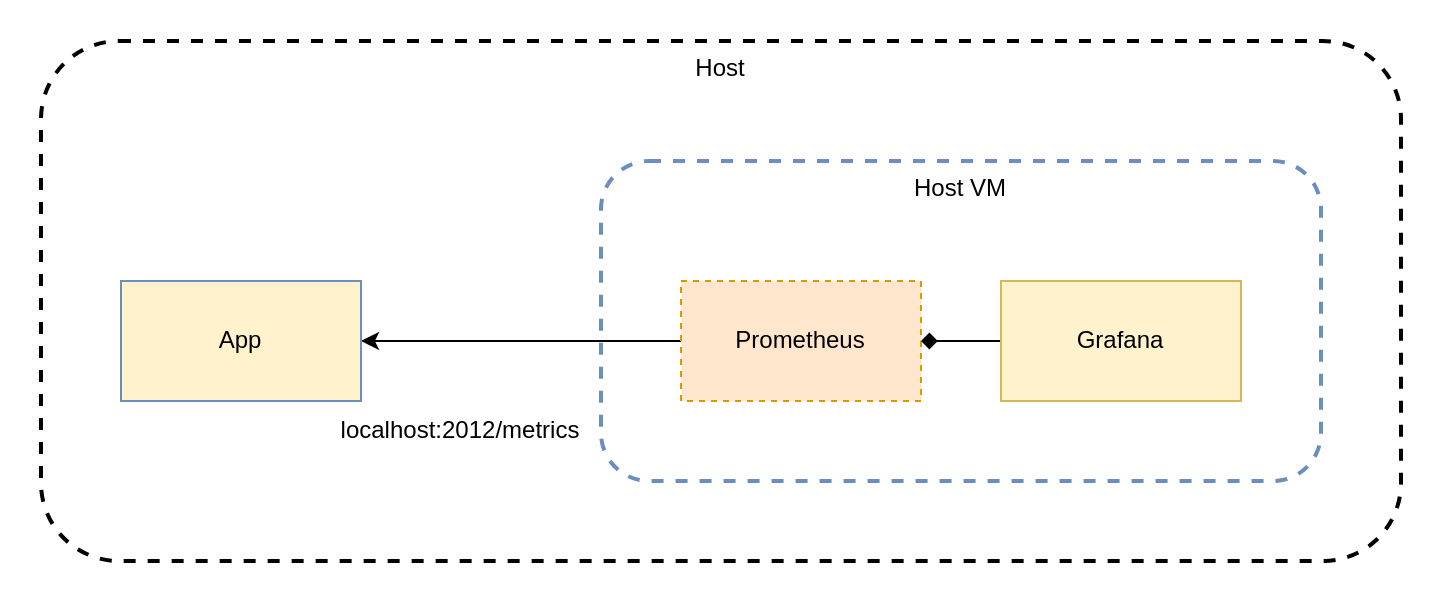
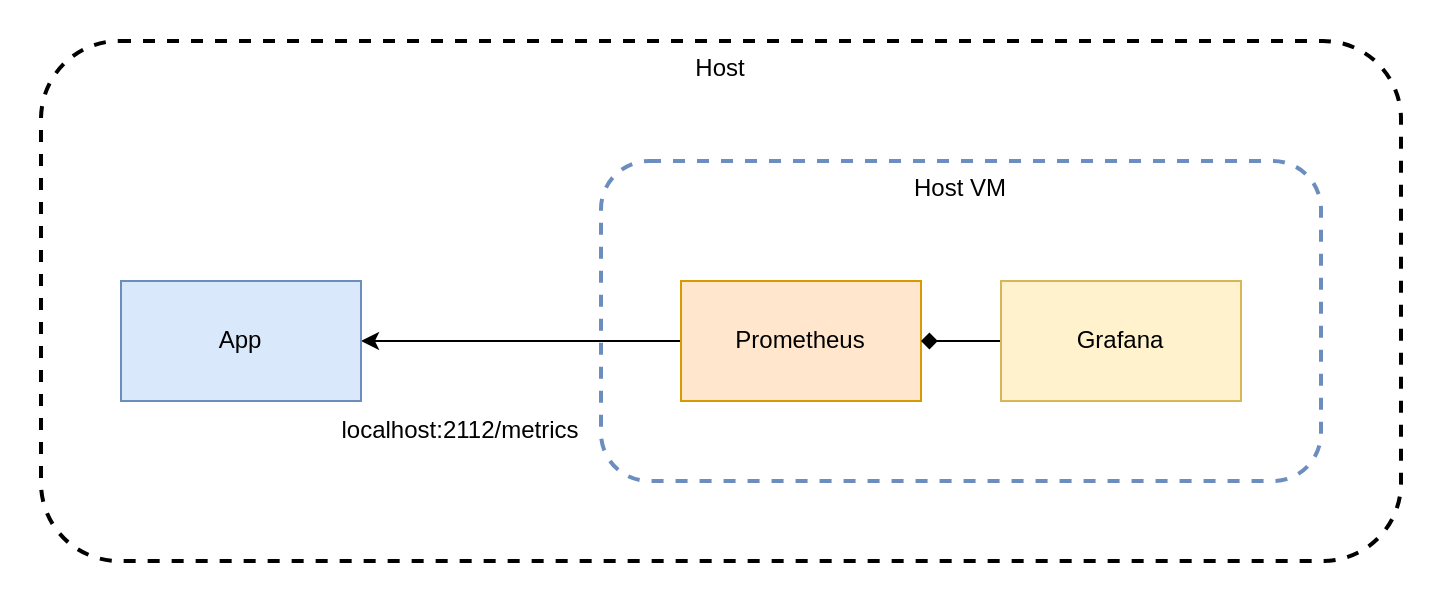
node "App": fillcolor #fff2cc -> #dae8fc
node "Prometheus": style dashed -> solid
node "localhost:2012/metrics": label "localhost:2012/metrics" -> "localhost:2112/metrics"
